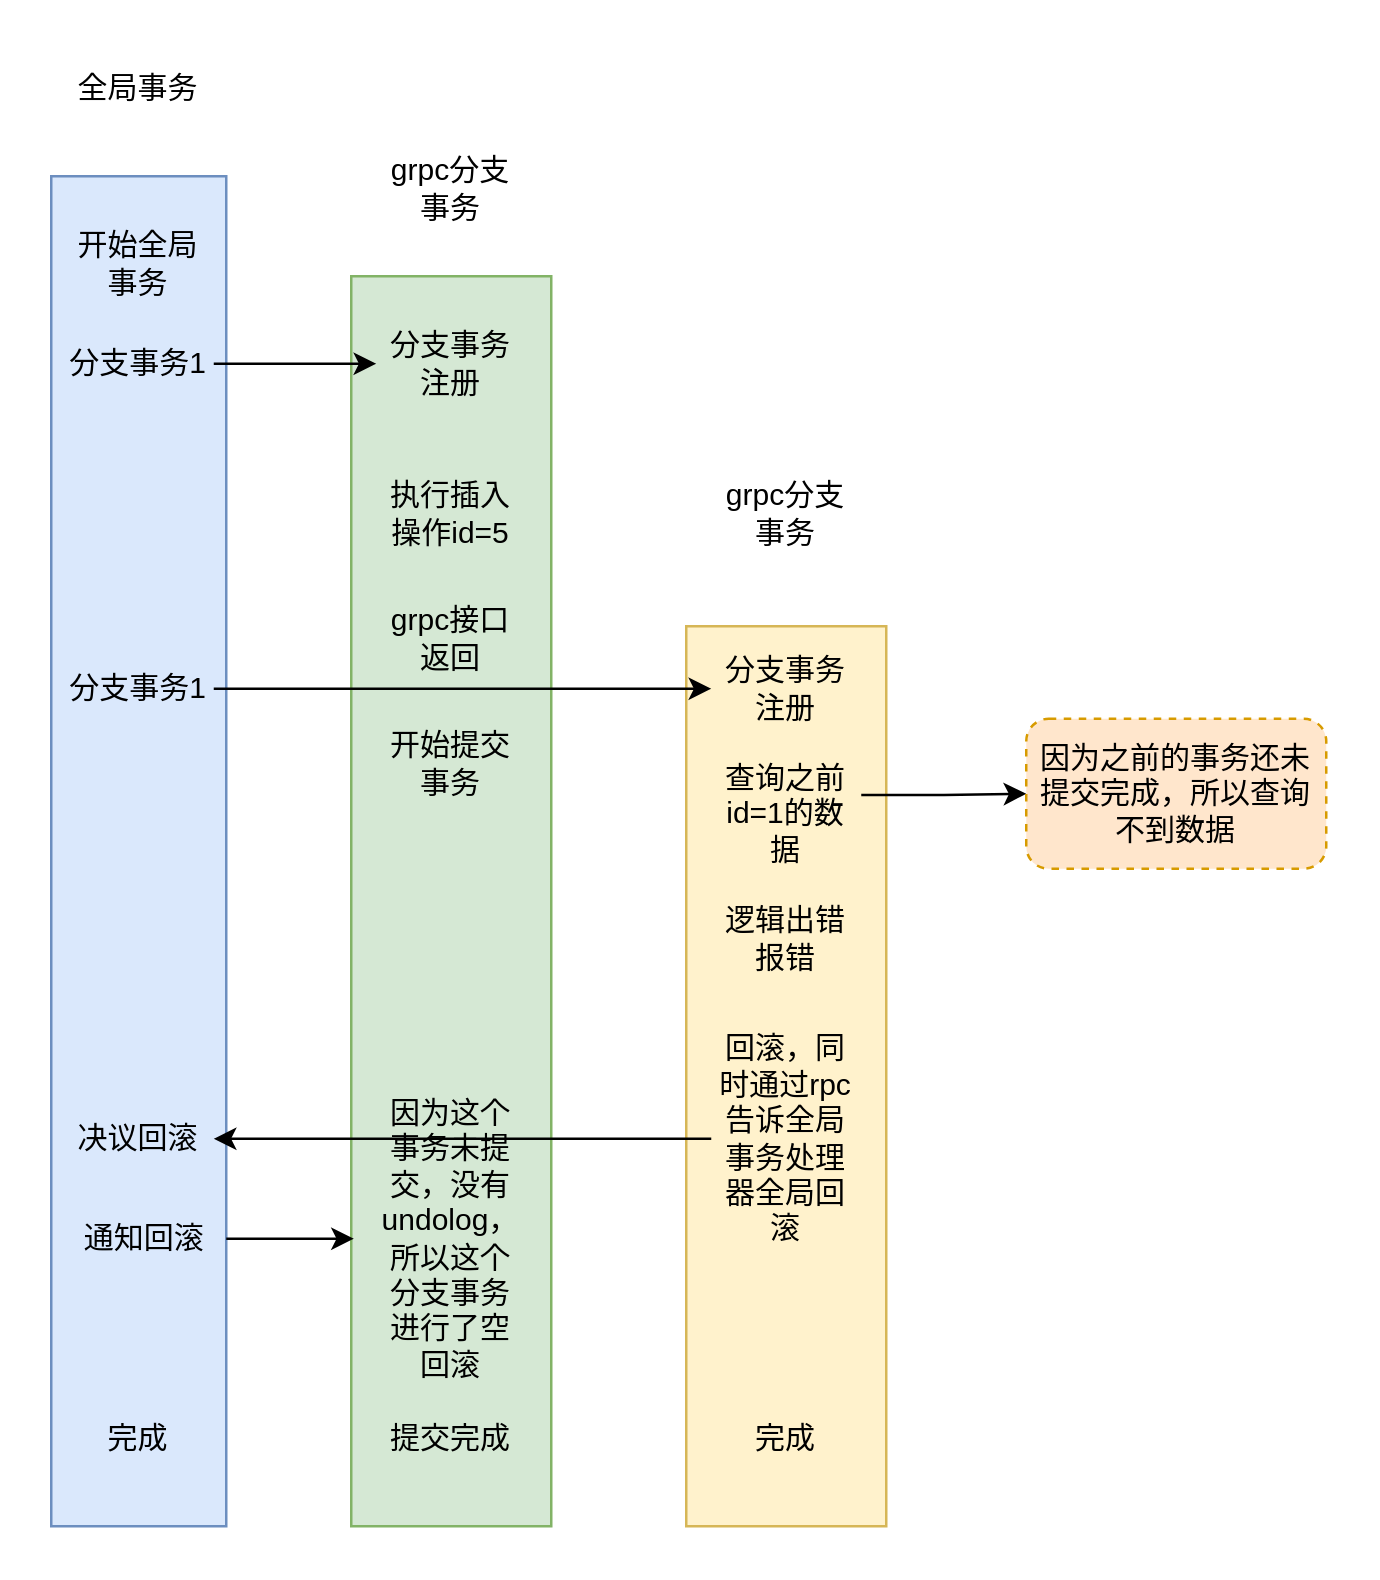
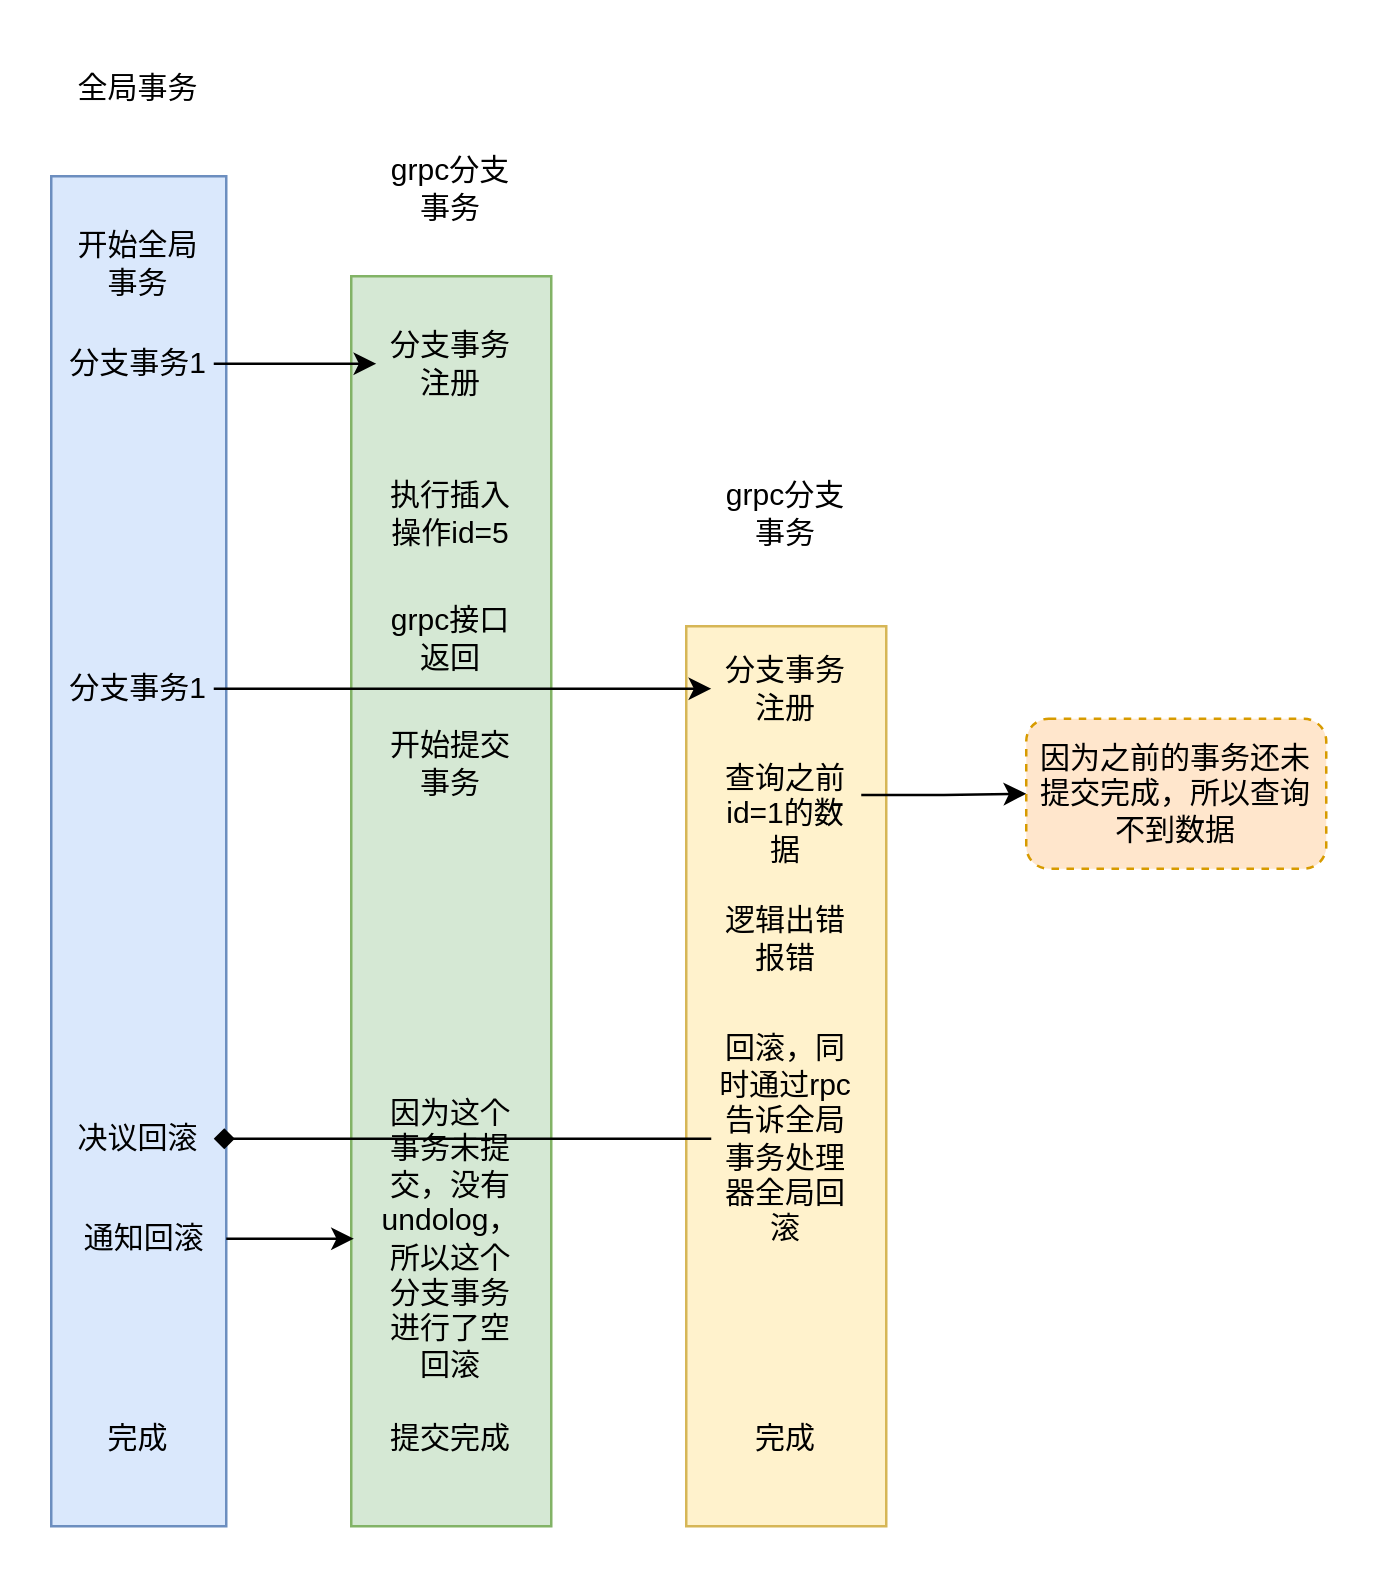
edge "回滚，同时通过rpc告诉全局事务处理器全局回滚" -> "决议回滚": arrowhead classic -> diamond
